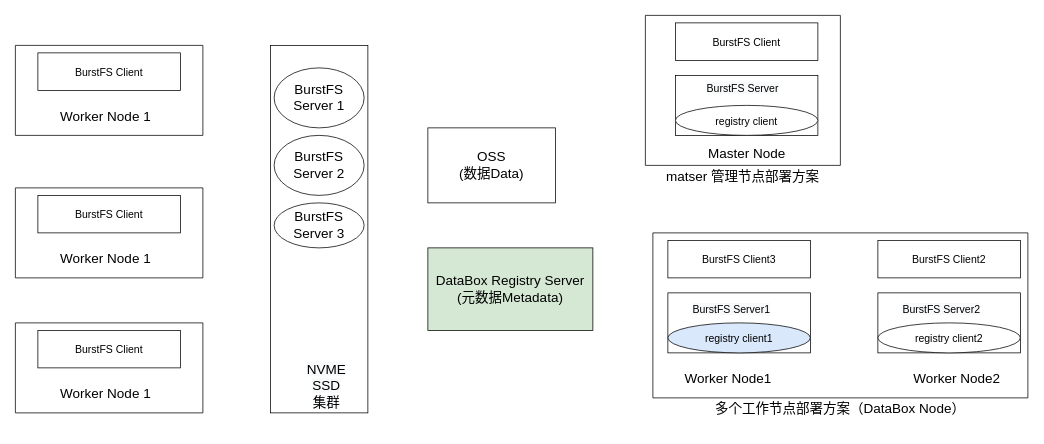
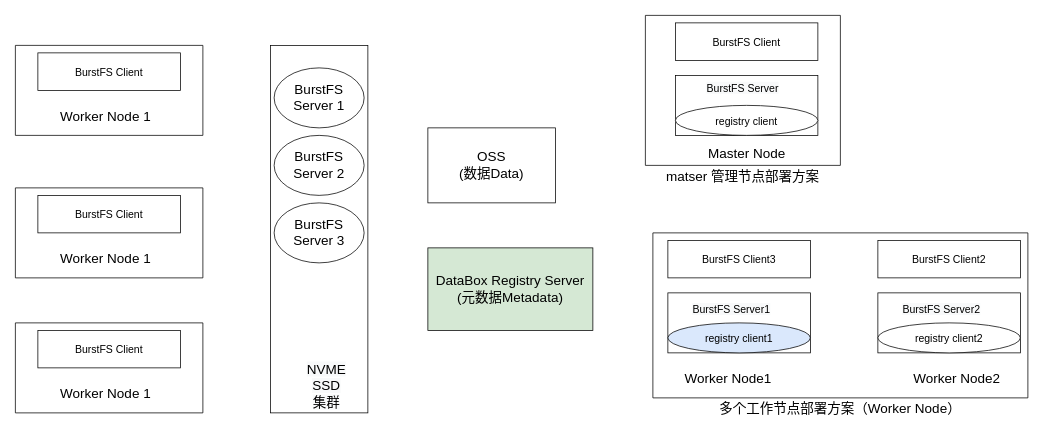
node "BurstFS Server 3": size 90x45 -> 90x60
node "多个工作节点部署方案（DataBox Node）": label "多个工作节点部署方案（DataBox Node）" -> "多个工作节点部署方案（Worker Node）"
